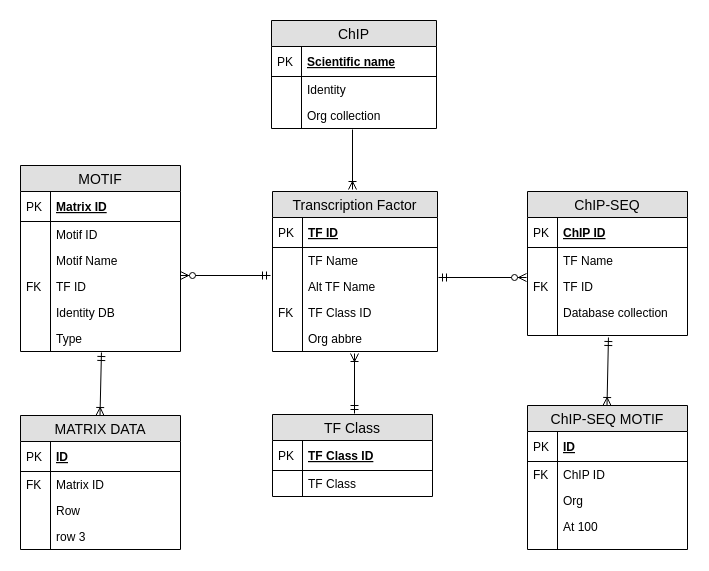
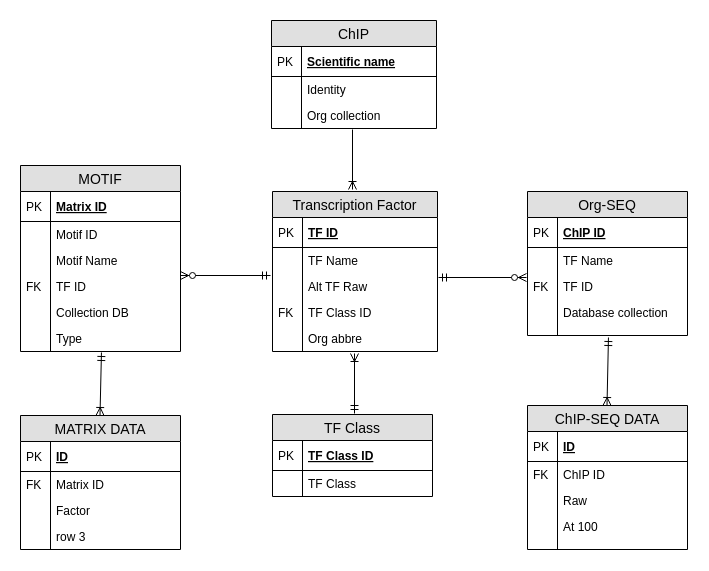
node "ChIP-SEQ": label "ChIP-SEQ" -> "Org-SEQ"
node "Alt TF Name": label "Alt TF Name" -> "Alt TF Raw"
node "Identity DB": label "Identity DB" -> "Collection DB"
node "ChIP-SEQ MOTIF": label "ChIP-SEQ MOTIF" -> "ChIP-SEQ DATA"
node "Org": label "Org" -> "Raw"
node "Row": label "Row" -> "Factor"
